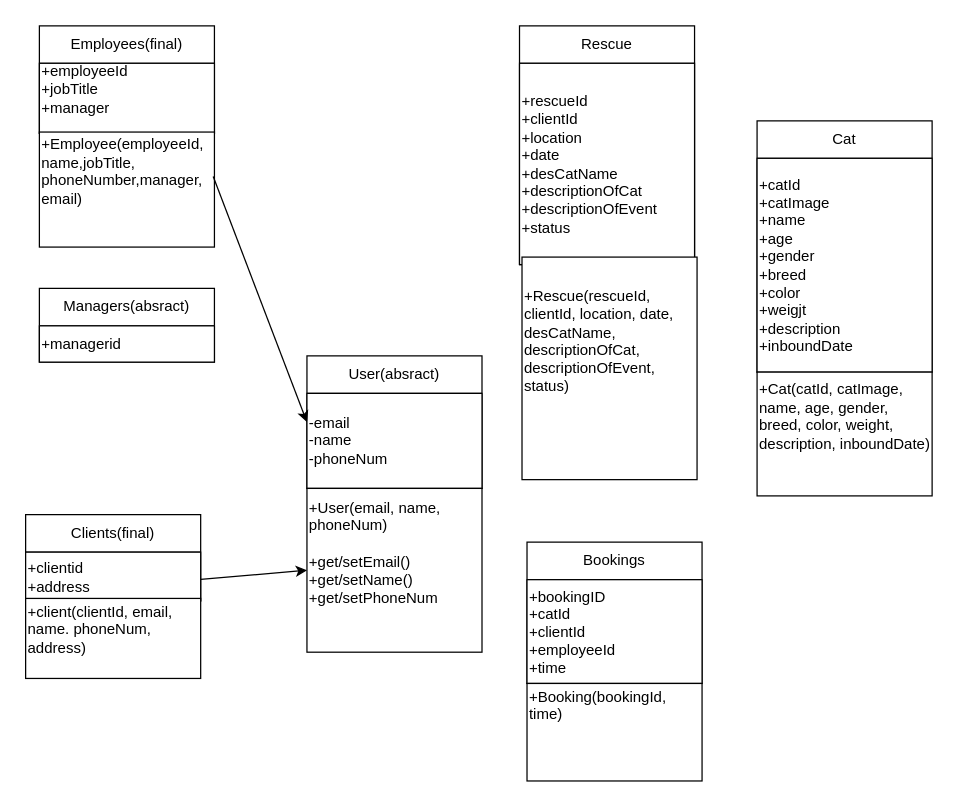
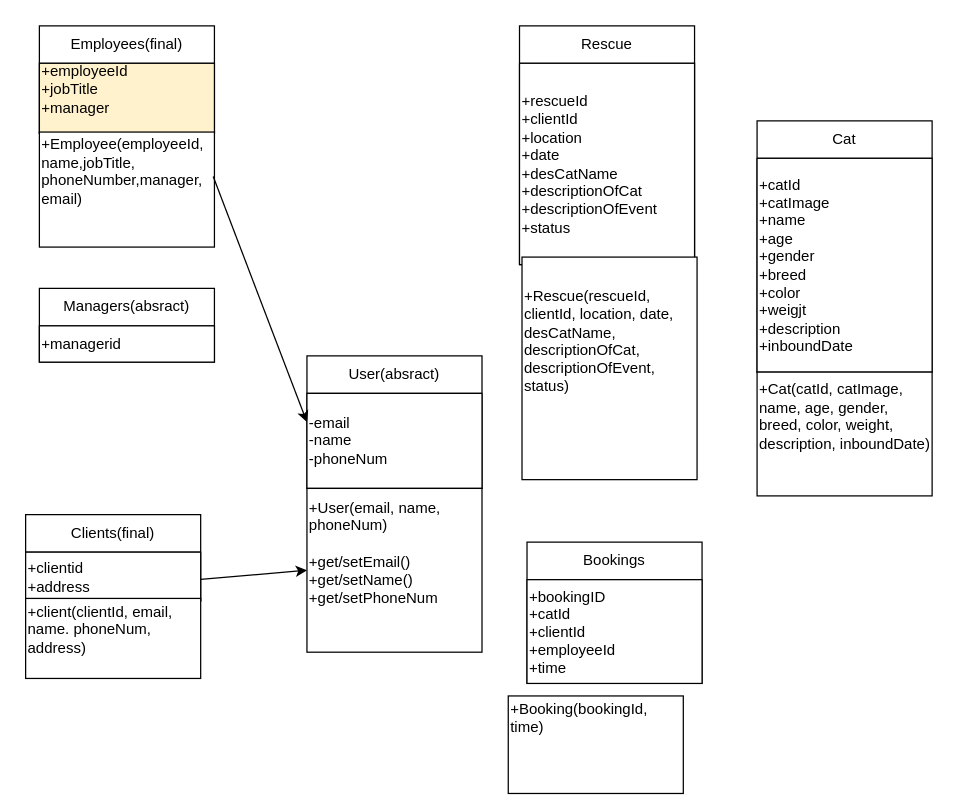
node "+employeeId +jobTitle +manager": fillcolor #ffffff -> #fff2cc
node "+Booking(bookingId, time)": moved (614, 732) -> (596, 744)
